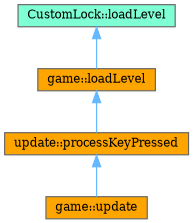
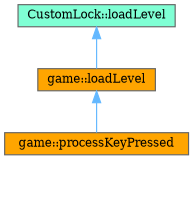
node "update::processKeyPressed": label "update::processKeyPressed" -> "game::processKeyPressed"
node "game::update": removed
